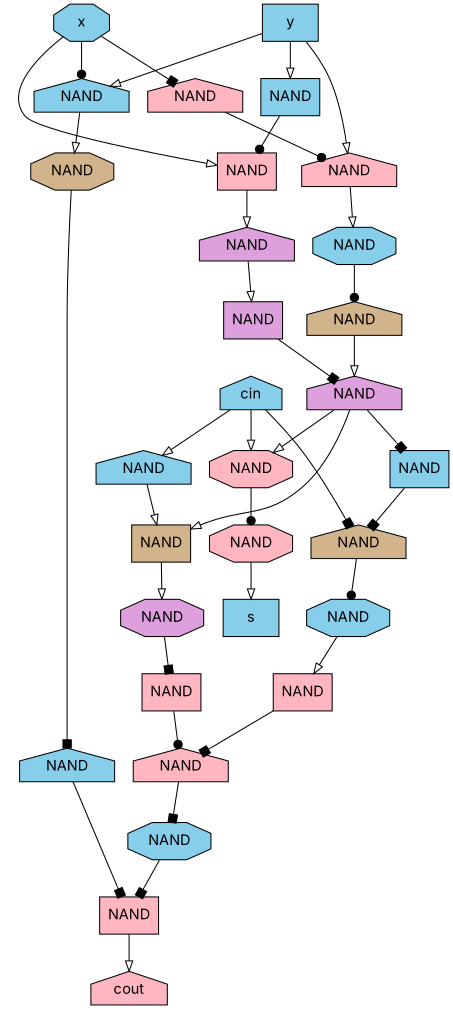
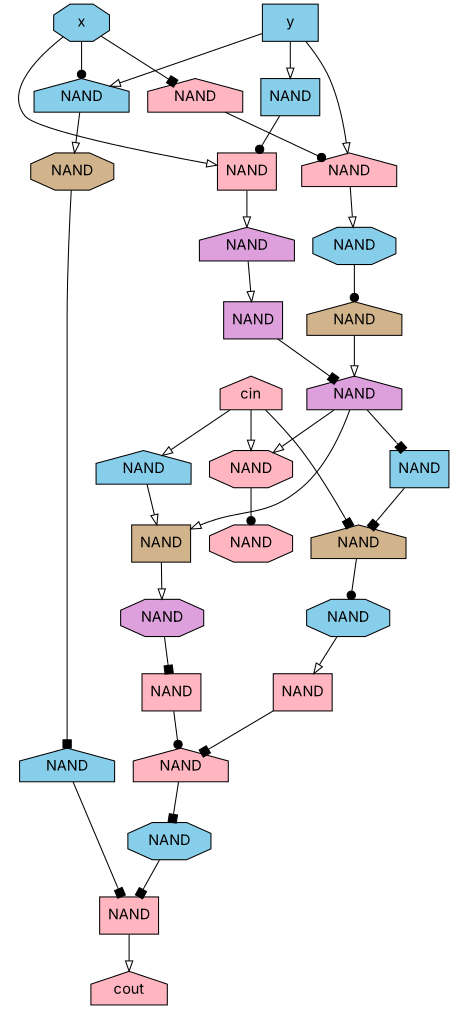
node "cin": fillcolor skyblue -> lightpink
node "s": removed
